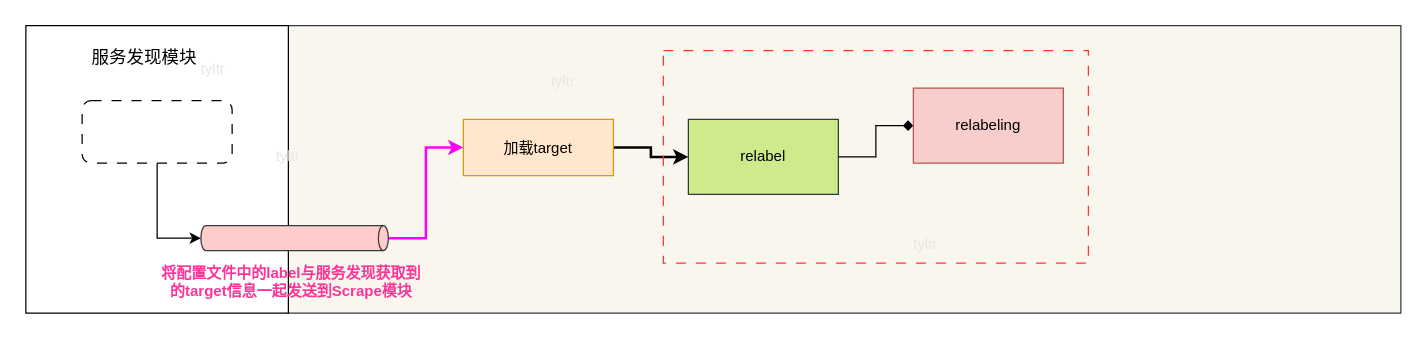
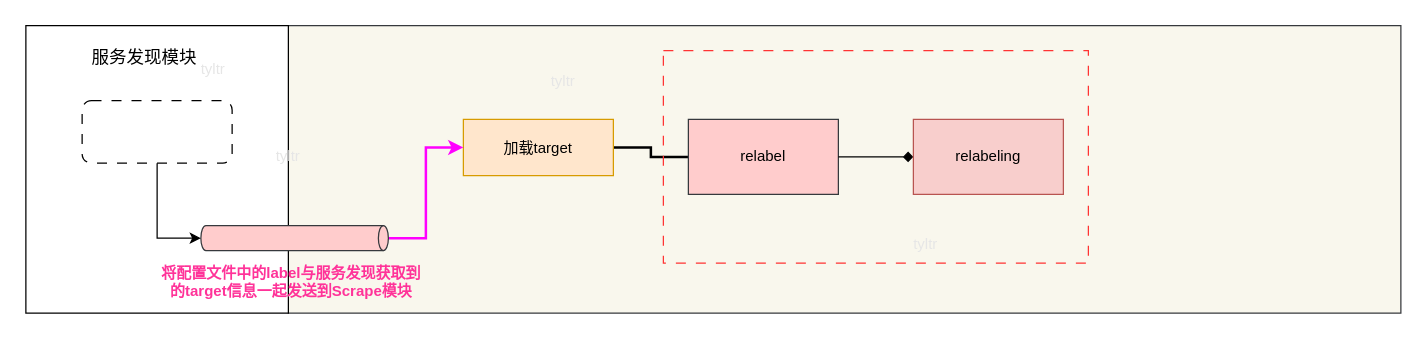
node "relabeling": moved (988, 126) -> (988, 157)
edge "加载target" -> "relabel": arrowhead classic -> none
node "relabel": fillcolor #cdeb8b -> #ffcccc
